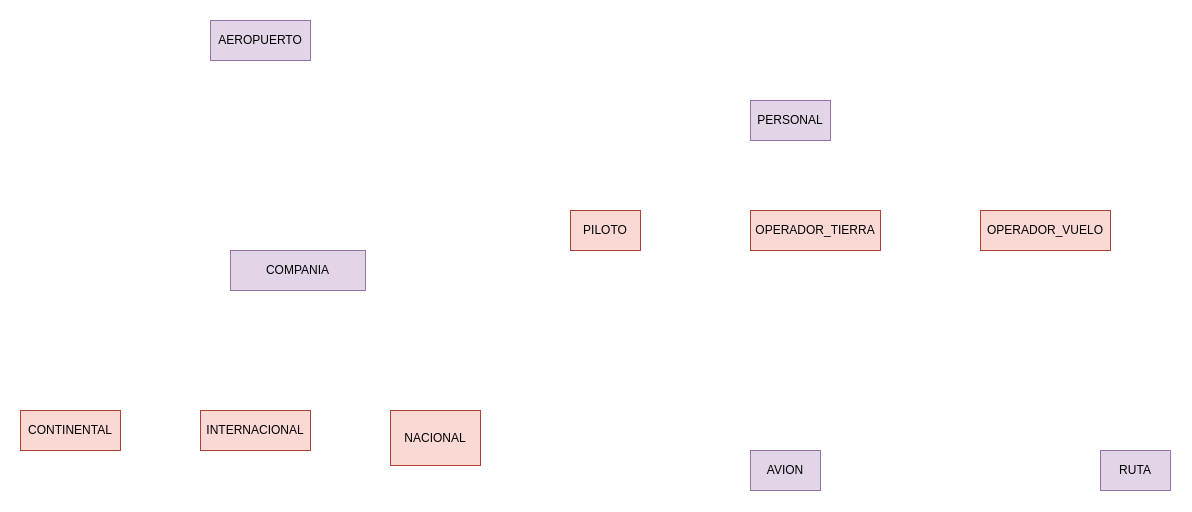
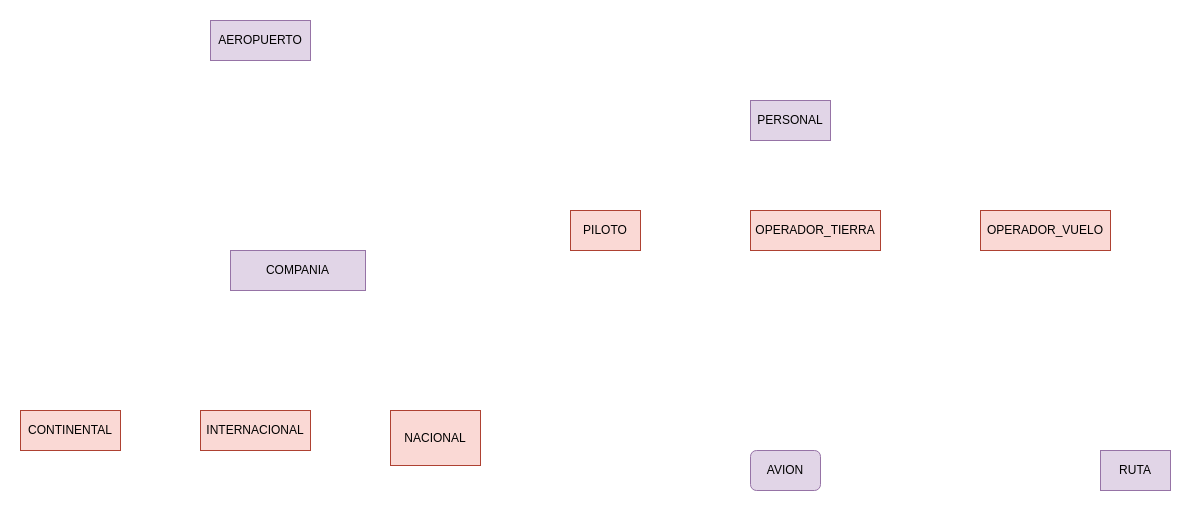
node "AVION": shape rectangle -> rounded rectangle
